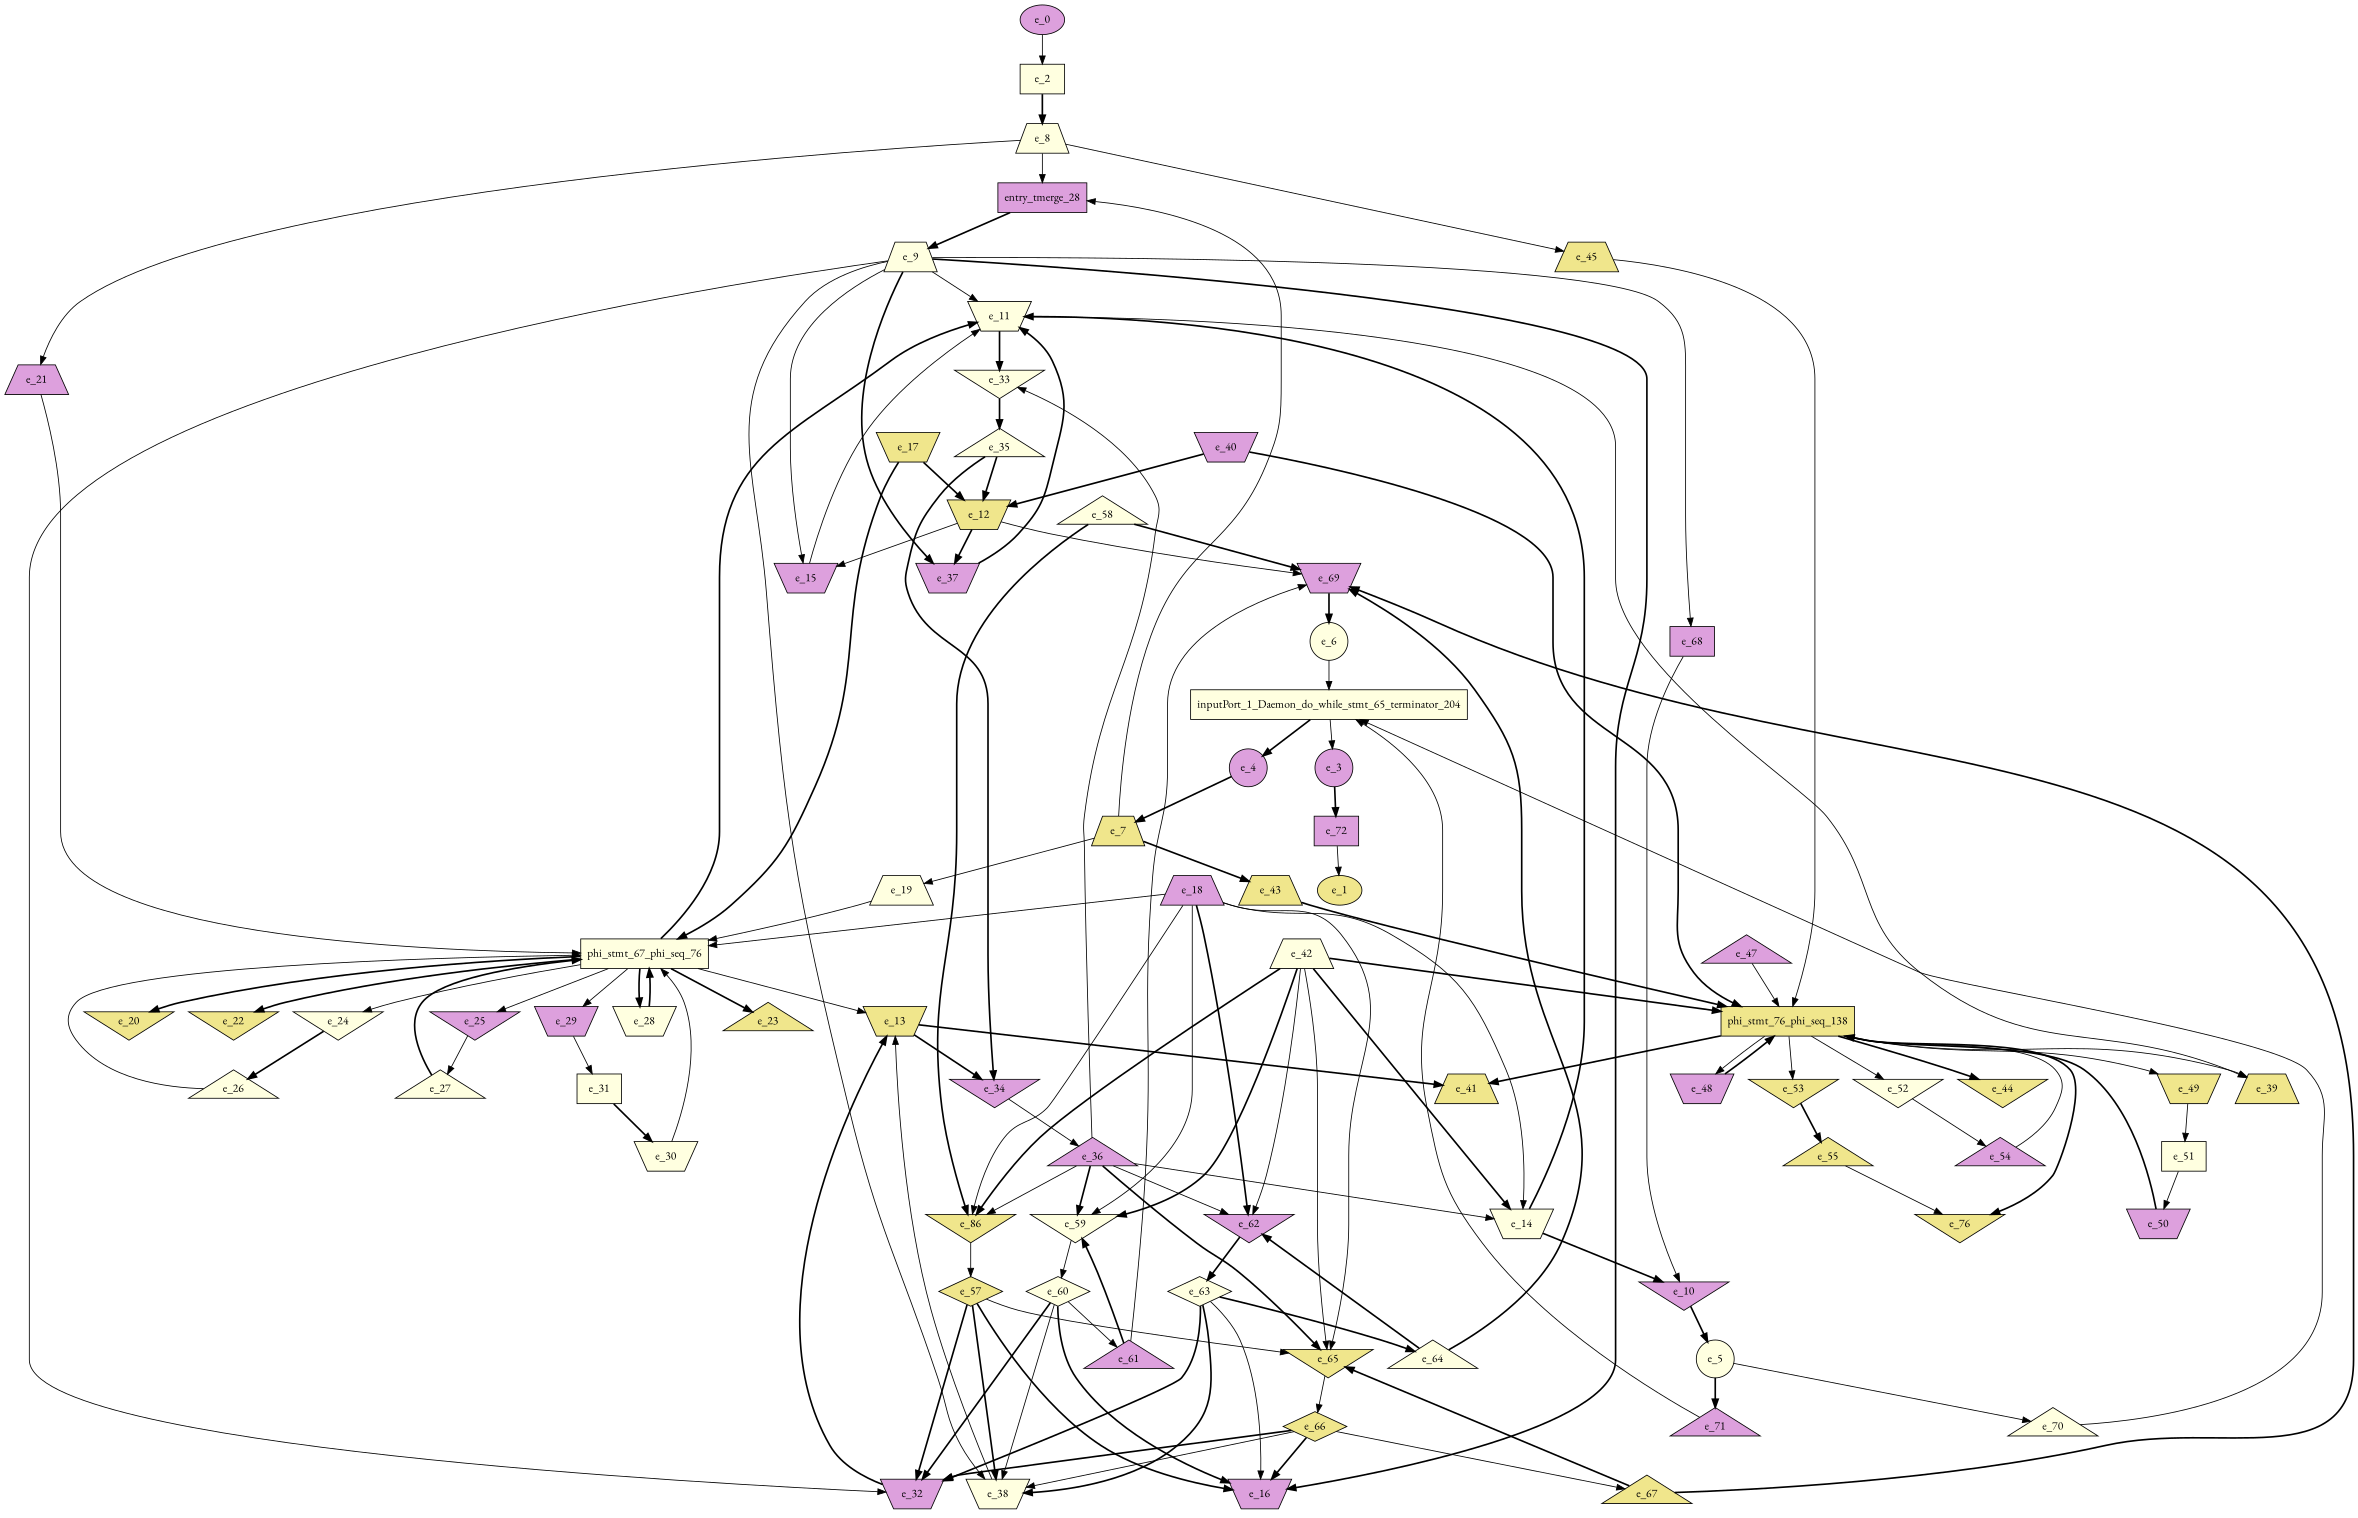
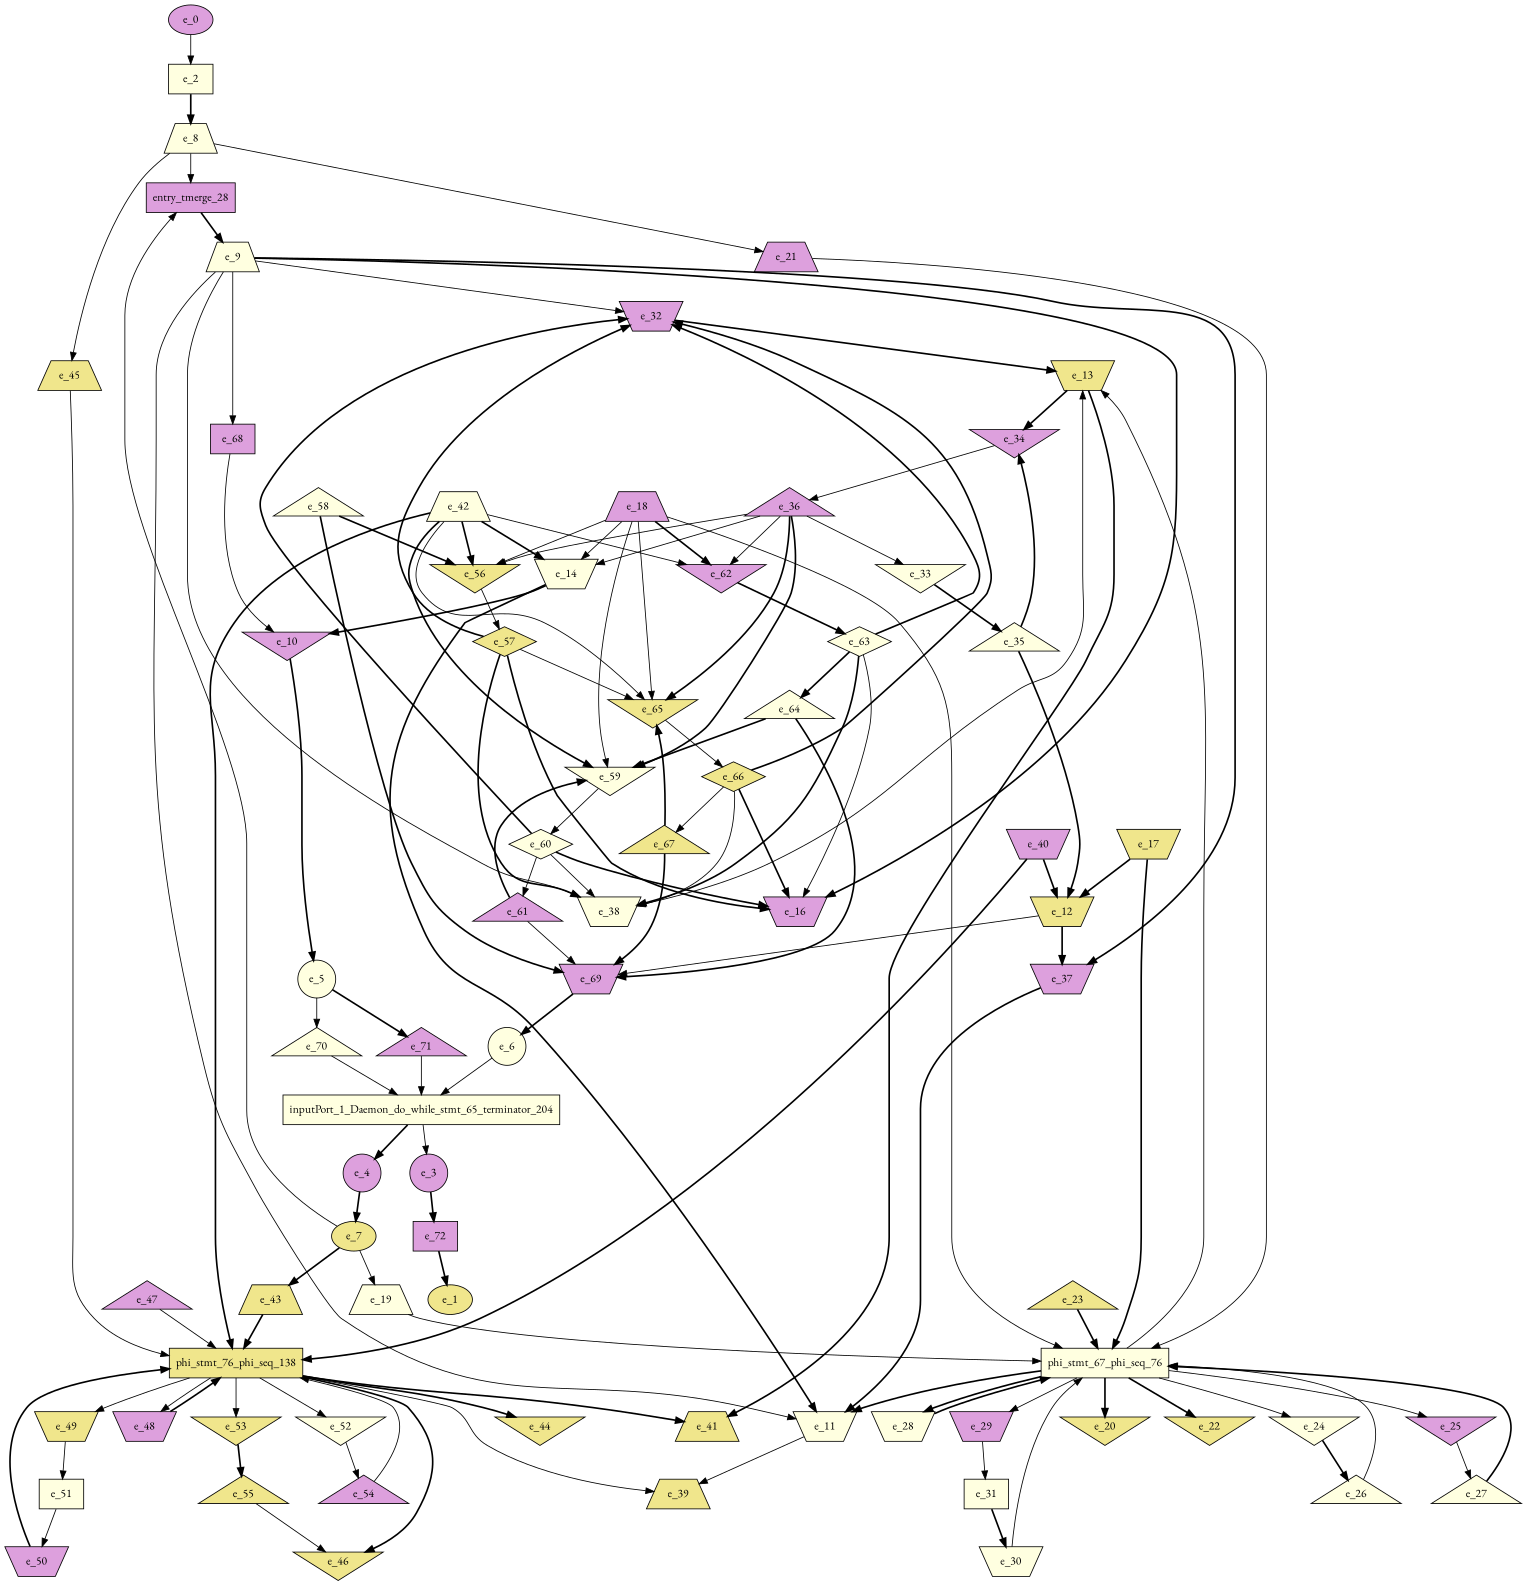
edge "e_11" -> "e_33": removed
node "e_15": removed
node "e_7": shape trapezium -> ellipse
edge "e_72" -> "e_1": style solid -> bold
edge "phi_stmt_67_phi_seq_76" -> "e_23": reversed
node "e_86": label "e_86" -> "e_56"
node "e_76": label "e_76" -> "e_46"
edge "e_64" -> "e_62": now "e_64" -> "e_59"
